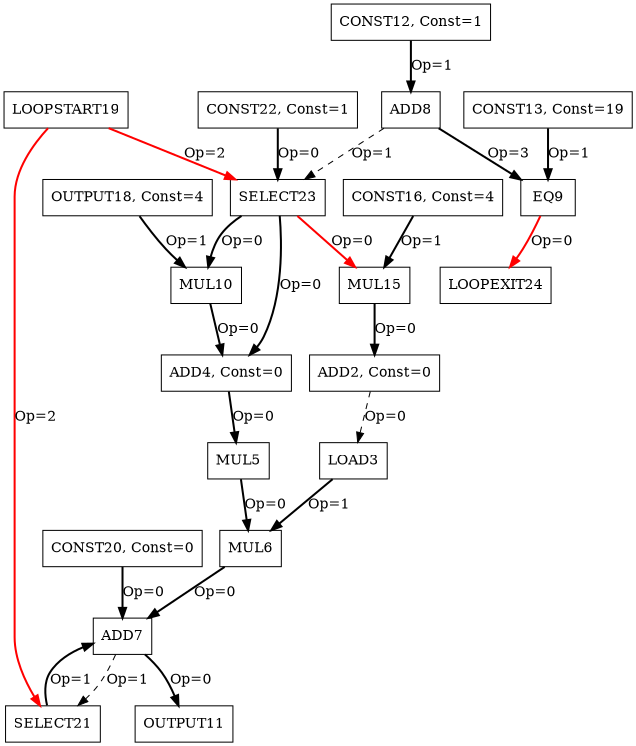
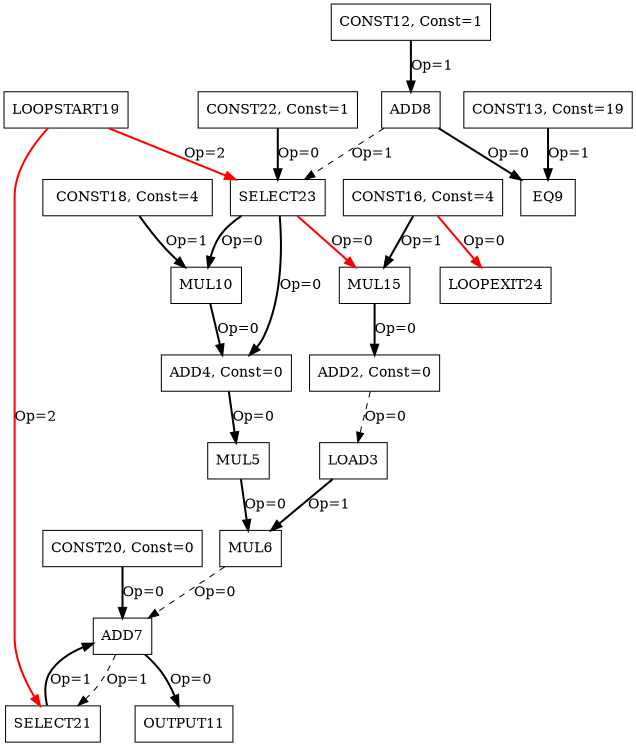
edge "ADD8" -> "EQ9": label "Op=3" -> "Op=0"
node "OUTPUT18, Const=4": label "OUTPUT18, Const=4" -> "CONST18, Const=4"
edge "EQ9" -> "LOOPEXIT24": now "CONST16, Const=4" -> "LOOPEXIT24"
edge "MUL6" -> "ADD7": style bold -> dashed
